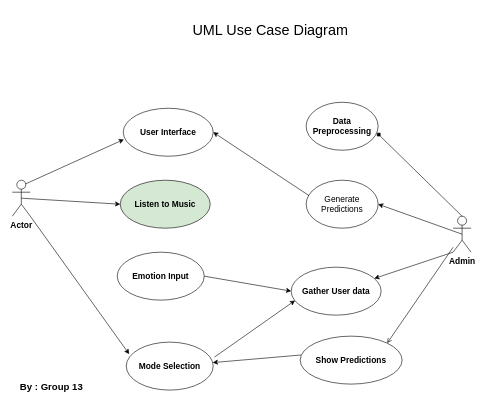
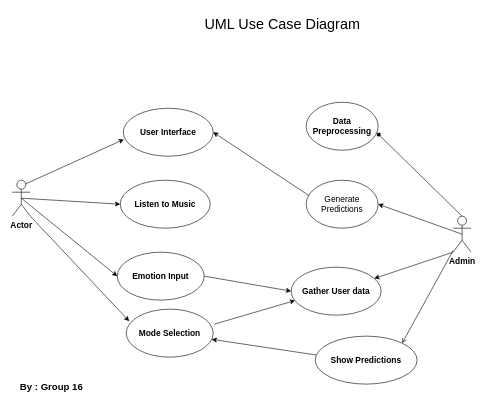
node "UML Use Case Diagram": moved (270, 30) -> (282, 24)
node "Listen to Music": fillcolor #d5e8d4 -> #ffffff
edge "Actor" -> "Emotion Input": added
node "Show Predictions": moved (351, 360) -> (366, 360)
node "Mode Selection": moved (170, 366) -> (170, 333)
node "By : Group 13": label "By : Group 13" -> "By : Group 16"
